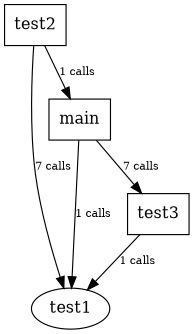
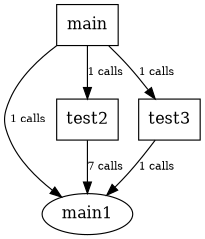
edge "test2" -> "main": reversed
edge "main" -> "test3": label "7 calls" -> "1 calls"
node "test1": label "test1" -> "main1"
